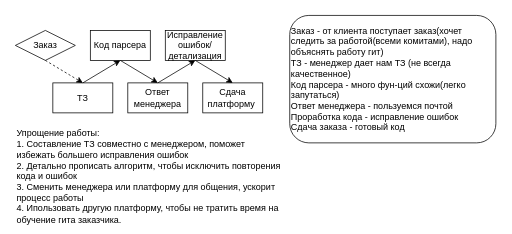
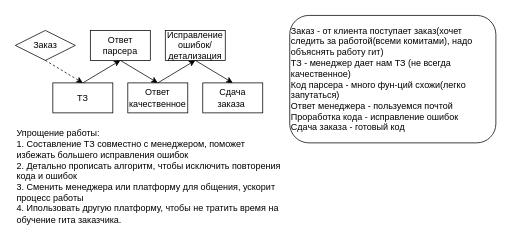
node "Код парсера": label "Код парсера" -> "Ответ парсера"
node "Ответ менеджера": label "Ответ менеджера" -> "Ответ качественное"
node "Сдача платформу": label "Сдача платформу" -> "Сдача заказа"
